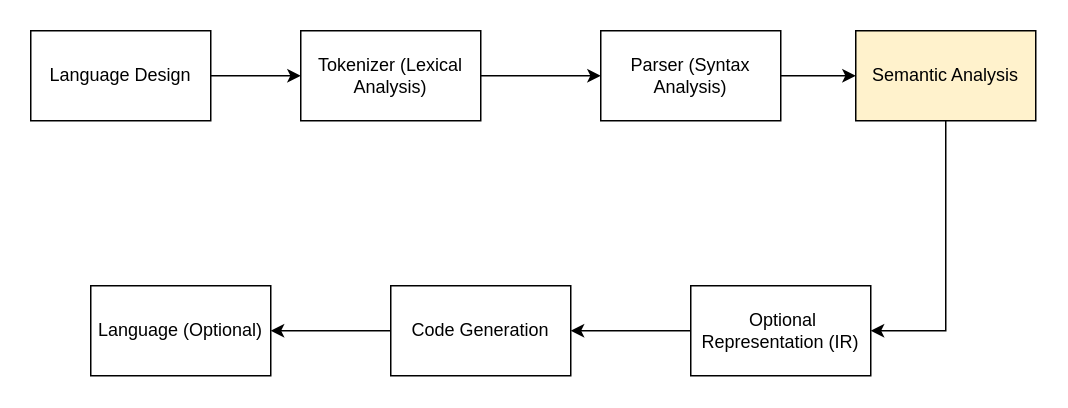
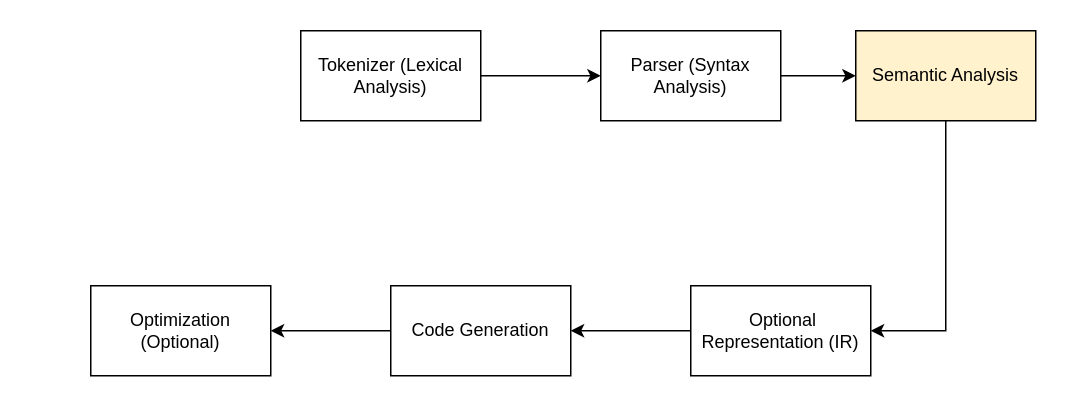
node "Language Design": removed
edge "Language Design" -> "Tokenizer (Lexical Analysis)": removed
node "Language (Optional)": label "Language (Optional)" -> "Optimization (Optional)"
